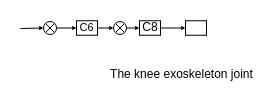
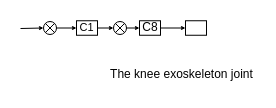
node "C6": label "C6" -> "C1"
